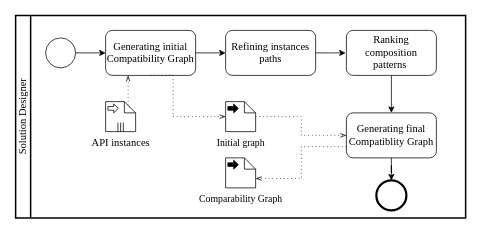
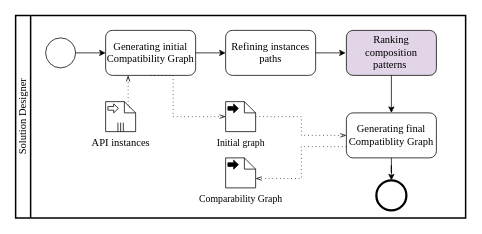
node "Ranking composition patterns": fillcolor #ffffff -> #e1d5e7
